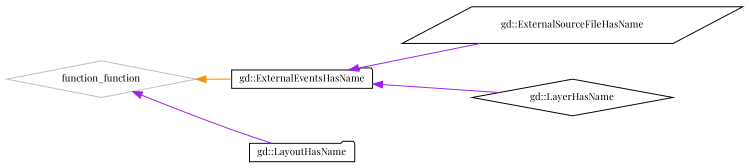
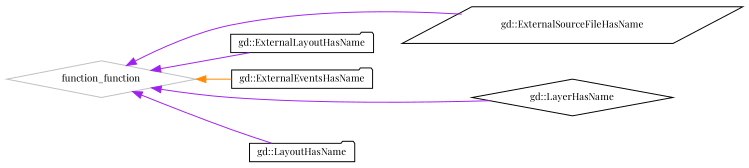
node "gd::ExternalLayoutHasName": added
edge "gd::ExternalSourceFileHasName" -> "gd::ExternalEventsHasName": now "gd::ExternalSourceFileHasName" -> "function_function"
edge "gd::LayerHasName" -> "gd::ExternalEventsHasName": now "gd::LayerHasName" -> "function_function"
